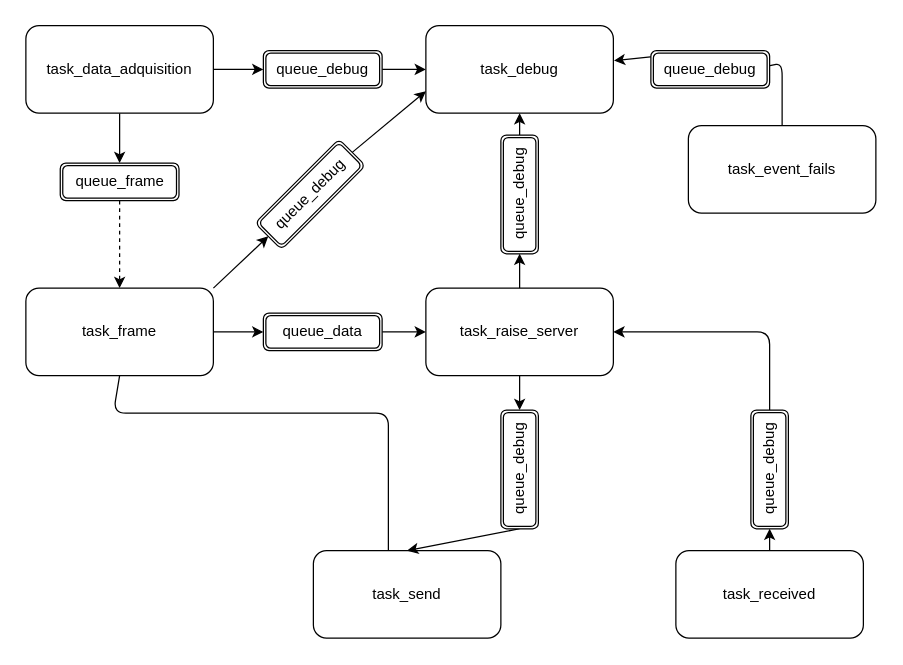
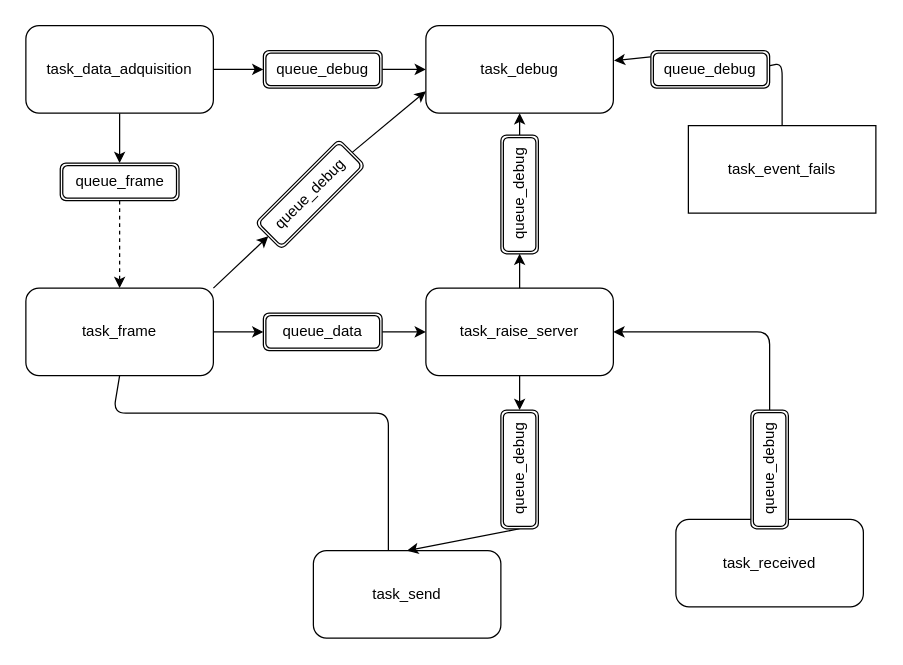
node "task_event_fails": shape rounded rectangle -> rectangle
node "task_received": moved (769, 594) -> (769, 563)
